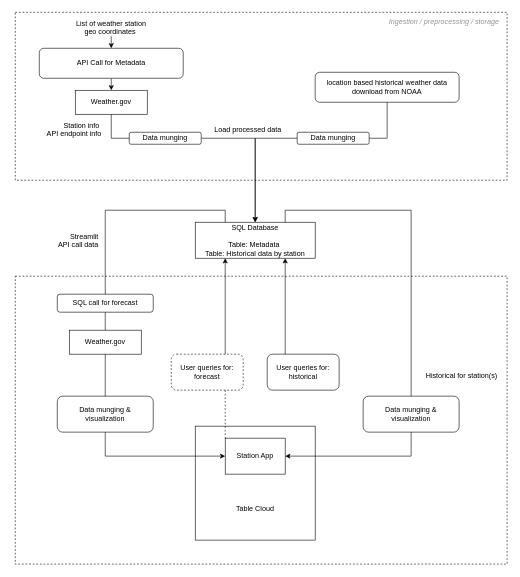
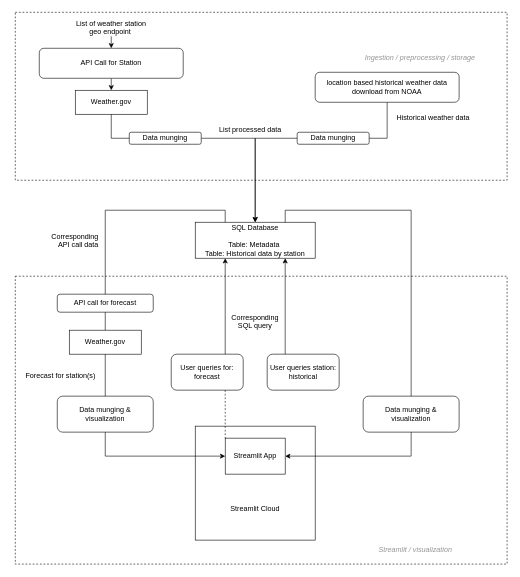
node "Ingestion / preprocessing / storage": moved (444, 21) -> (420, 57)
node "List of weather station geo coordinates": label "List of weather station geo coordinates" -> "List of weather station geo endpoint"
node "API Call for Metadata": label "API Call for Metadata" -> "API Call for Station"
node "Historical weather data": added
node "Station info API endpoint info": removed
node "Load processed data": label "Load processed data" -> "List processed data"
node "Streamlit API call data": label "Streamlit API call data" -> "Corresponding API call data"
node "SQL call for forecast": label "SQL call for forecast" -> "API call for forecast"
node "Corresponding SQL query": added
node "User queries for: forecast": style dashed -> solid
node "User queries for: historical": label "User queries for: historical" -> "User queries station: historical"
node "Forecast for station(s)": added
node "Historical for station(s)": removed
node "Station App": label "Station App" -> "Streamlit App"
node "Table Cloud": label "Table Cloud" -> "Streamlit Cloud"
node "Streamlit / visualization": added
